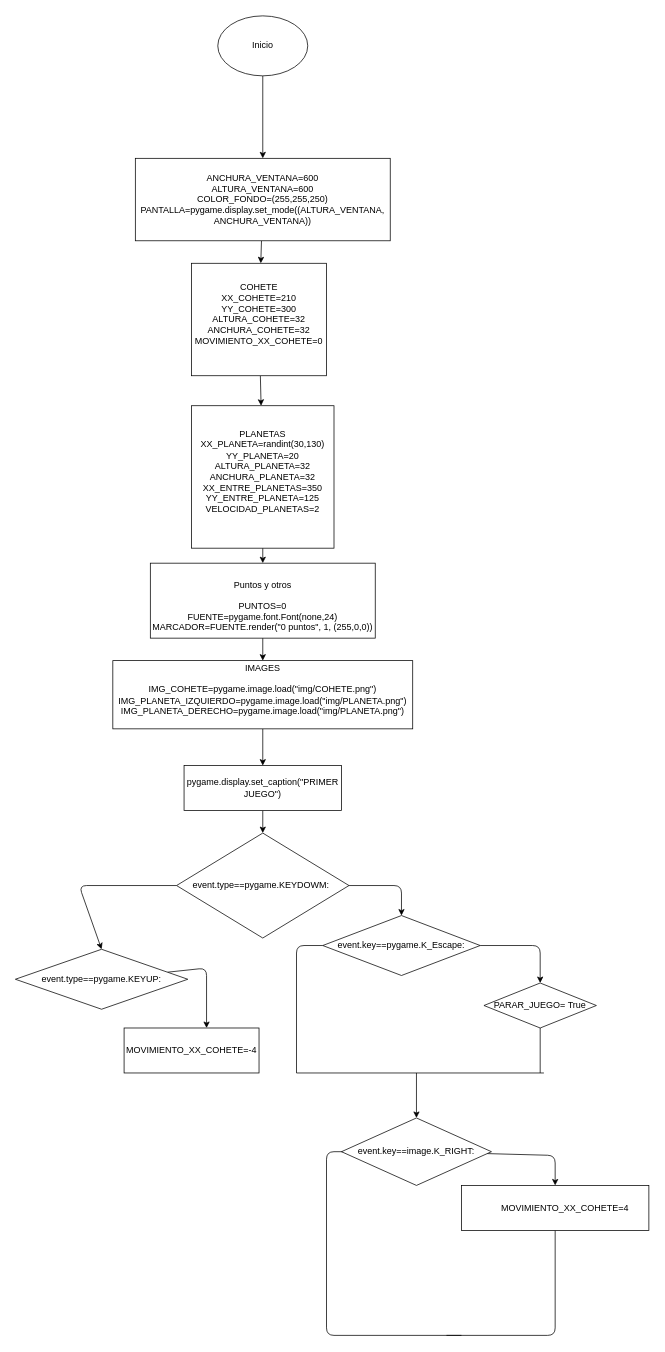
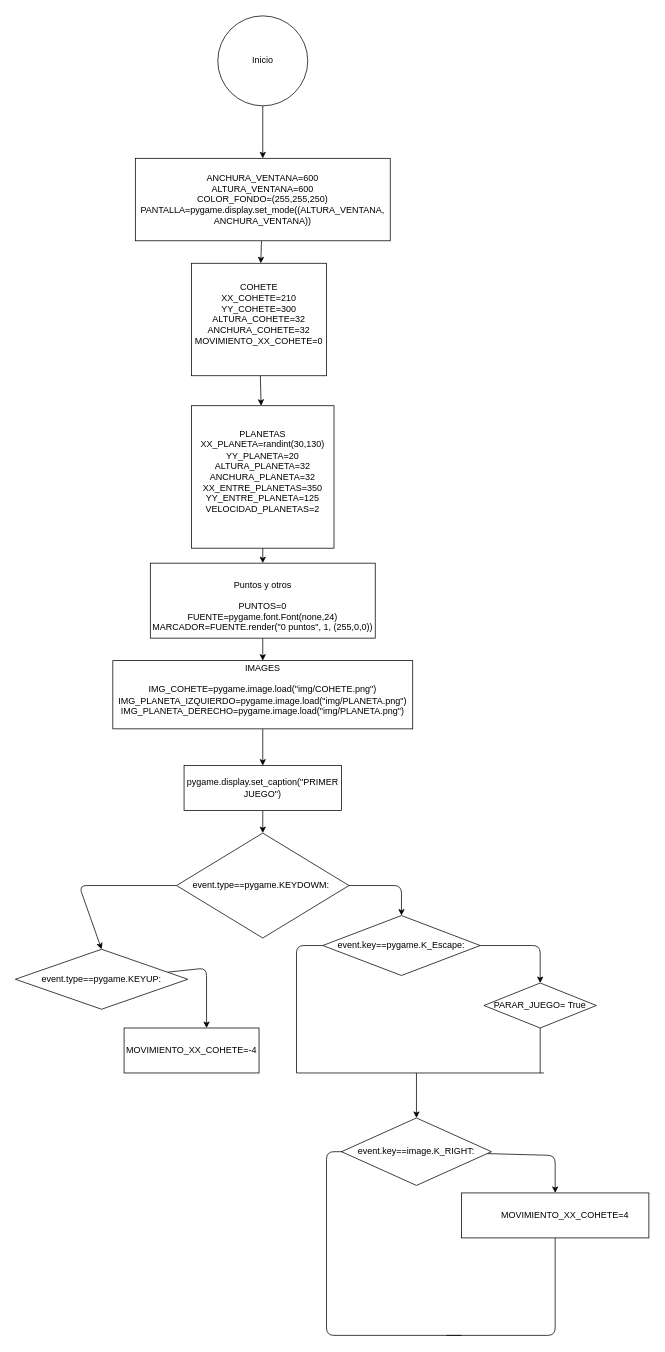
node "Inicio": size 90x60 -> 90x90
node "MOVIMIENTO_XX_COHETE=4": moved (555, 1208) -> (555, 1215)
